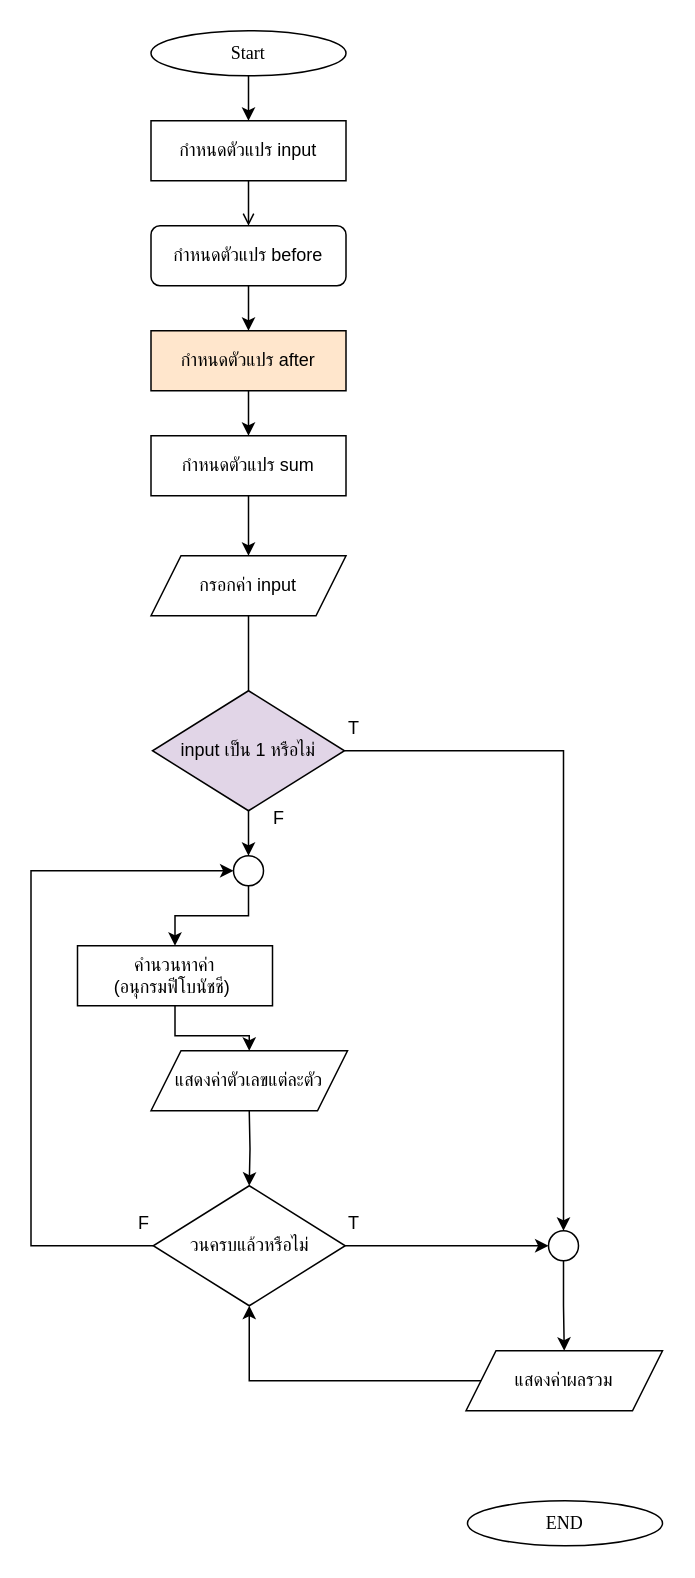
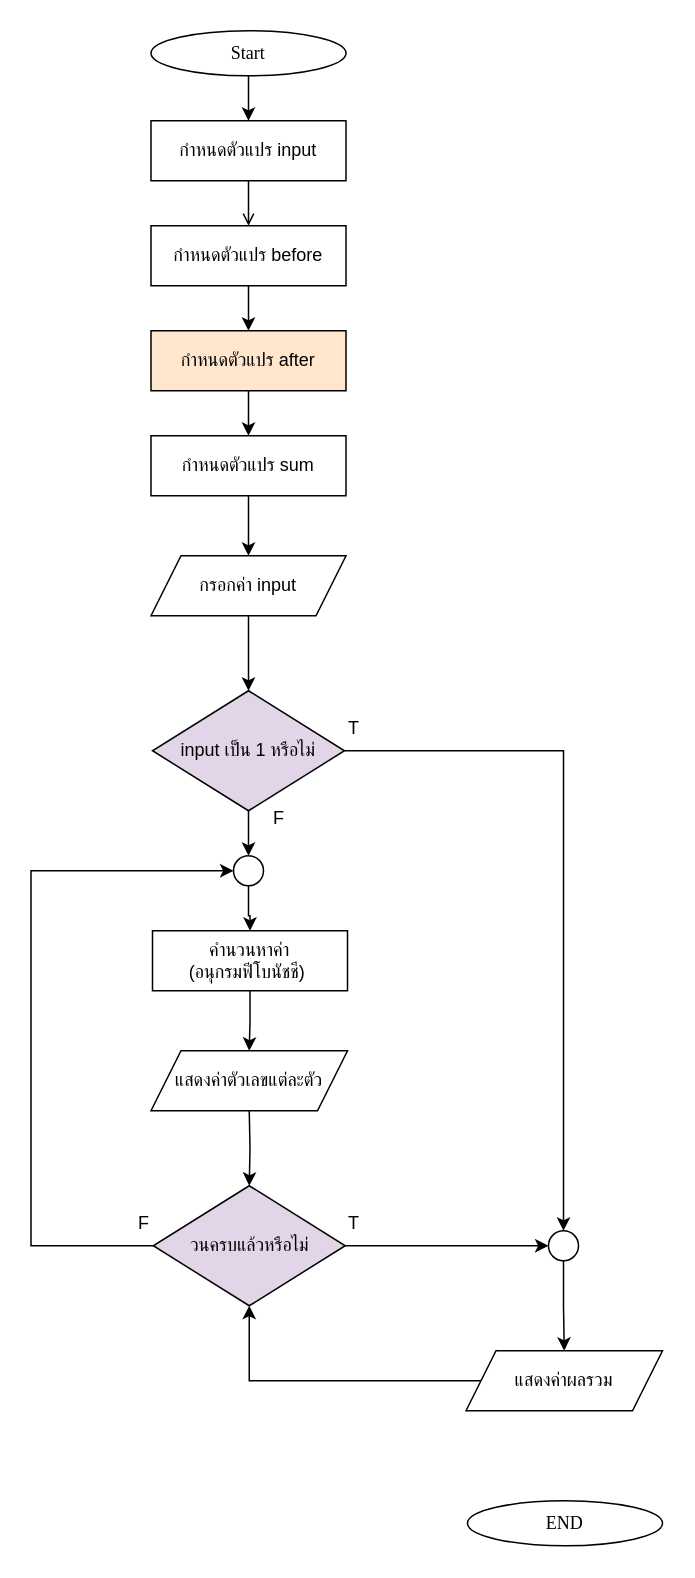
node "กำหนดตัวแปร before": shape rounded rectangle -> rectangle
edge "กรอกค่า input" -- "input เป็น 1 หรือไม่": arrowhead none -> classic
node "คำนวนหาค่า (อนุกรมฟีโบนัชชี)": moved (175, 976) -> (250, 961)
node "วนครบแล้วหรือไม่": fillcolor #ffffff -> #e1d5e7
